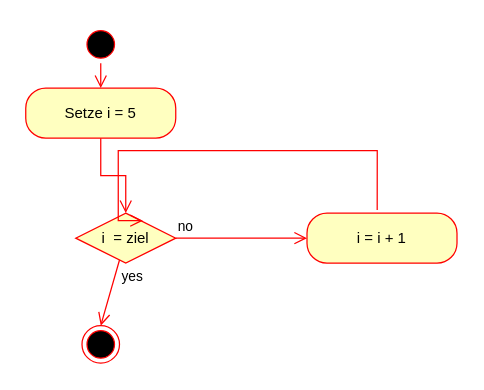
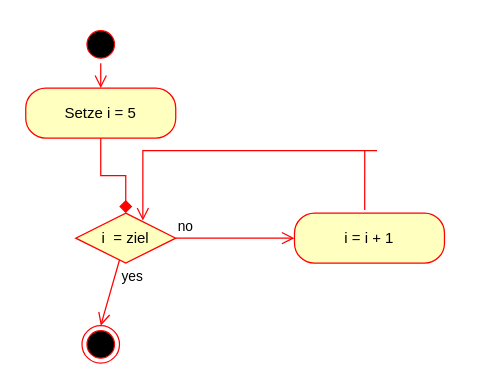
edge "Setze i = 5" -> "i = ziel": arrowhead open -> diamond
node "i = i + 1": moved (382, 238) -> (369, 238)
